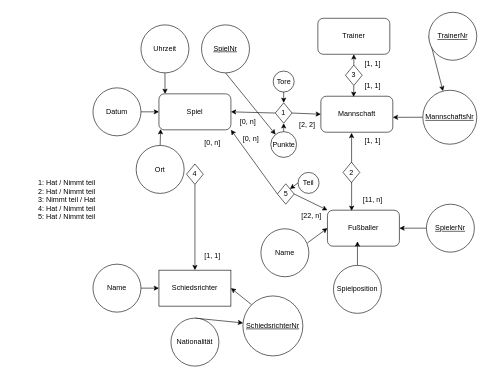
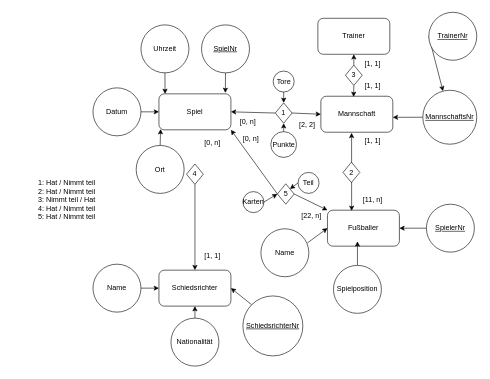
edge "SpielNr" -> "Punkte": now "SpielNr" -> "Spiel"
edge "Karten" -> "5": added
node "Karten": added
node "Schiedsrichter": shape rectangle -> rounded rectangle
edge "Nationalität" -> "SchiedsrichterNr": now "Nationalität" -> "Schiedsrichter"
